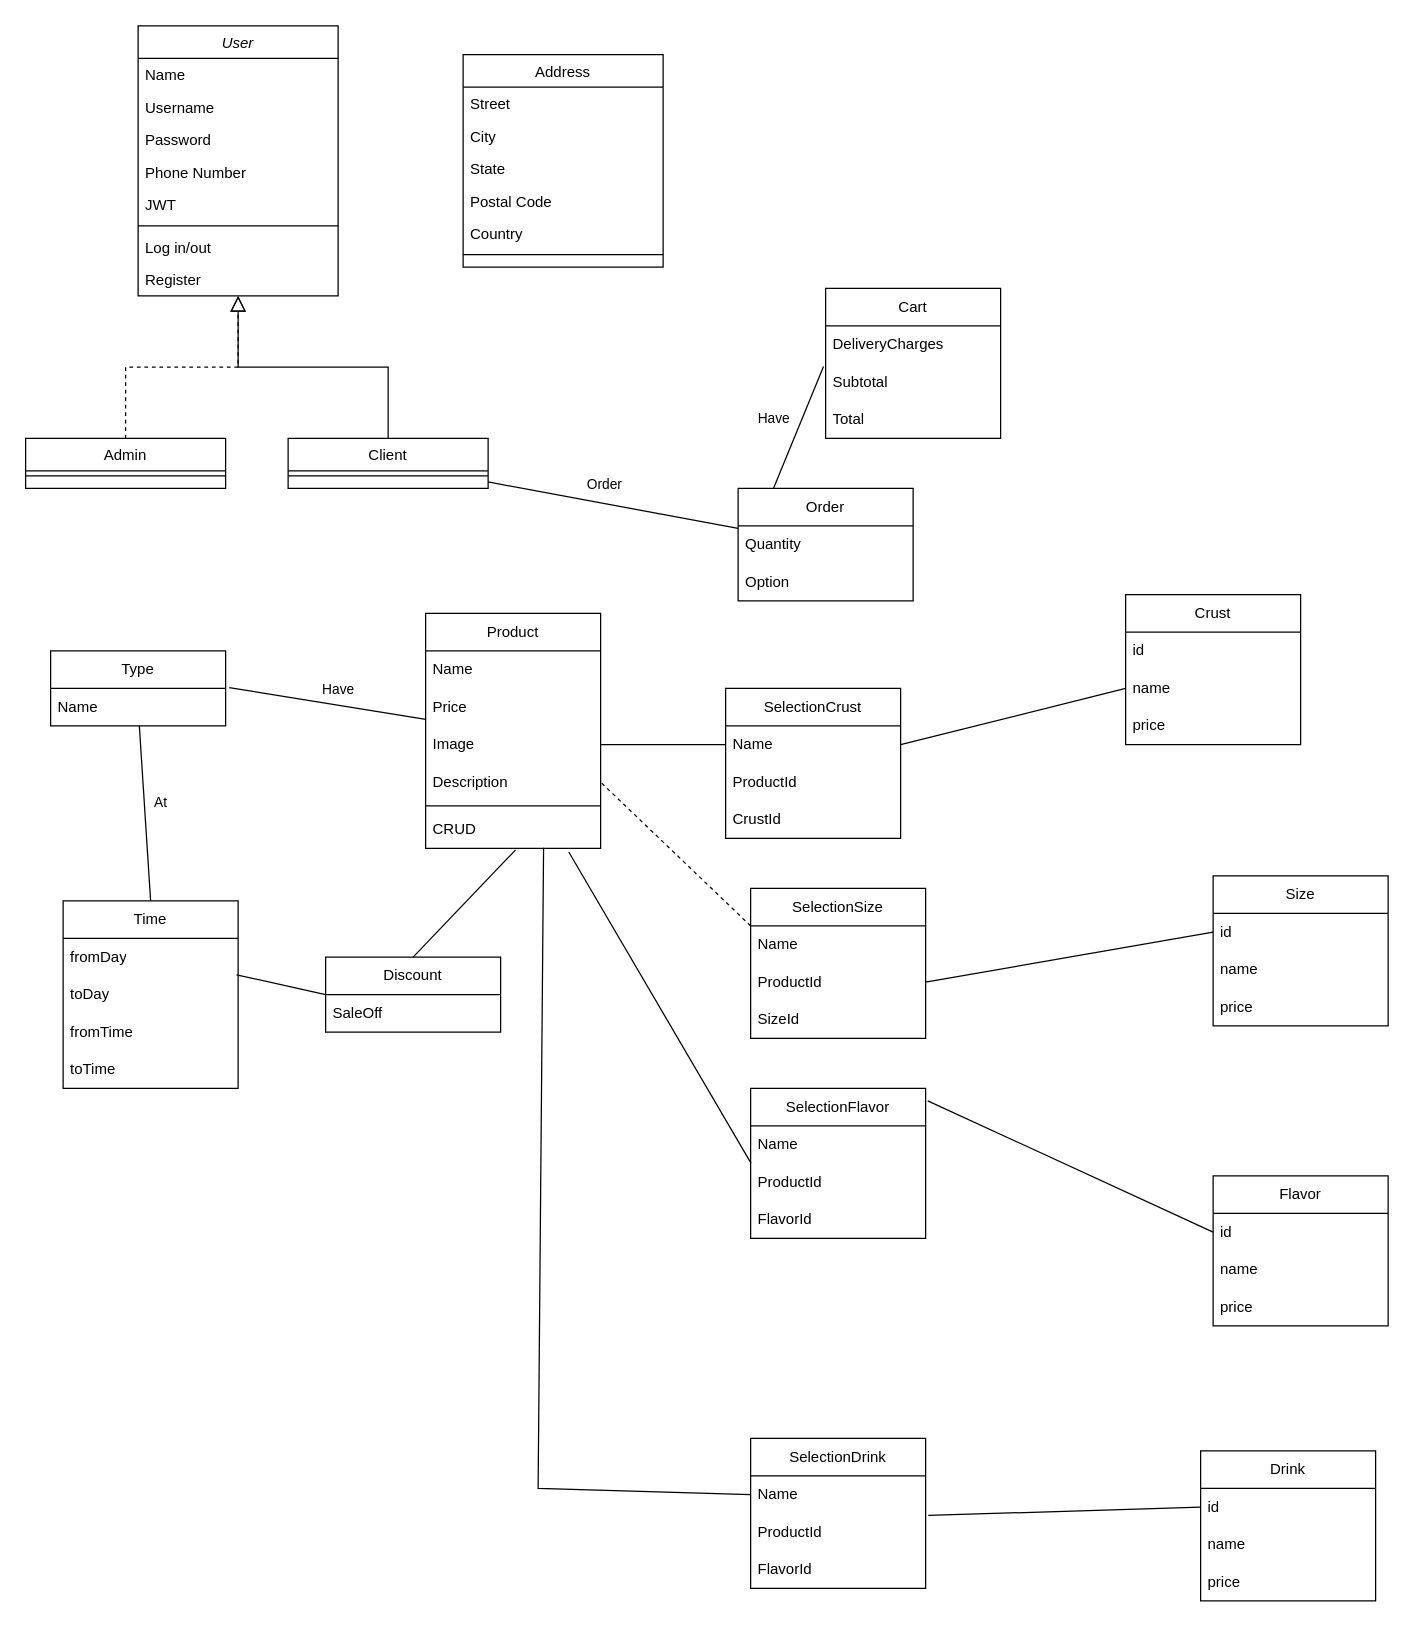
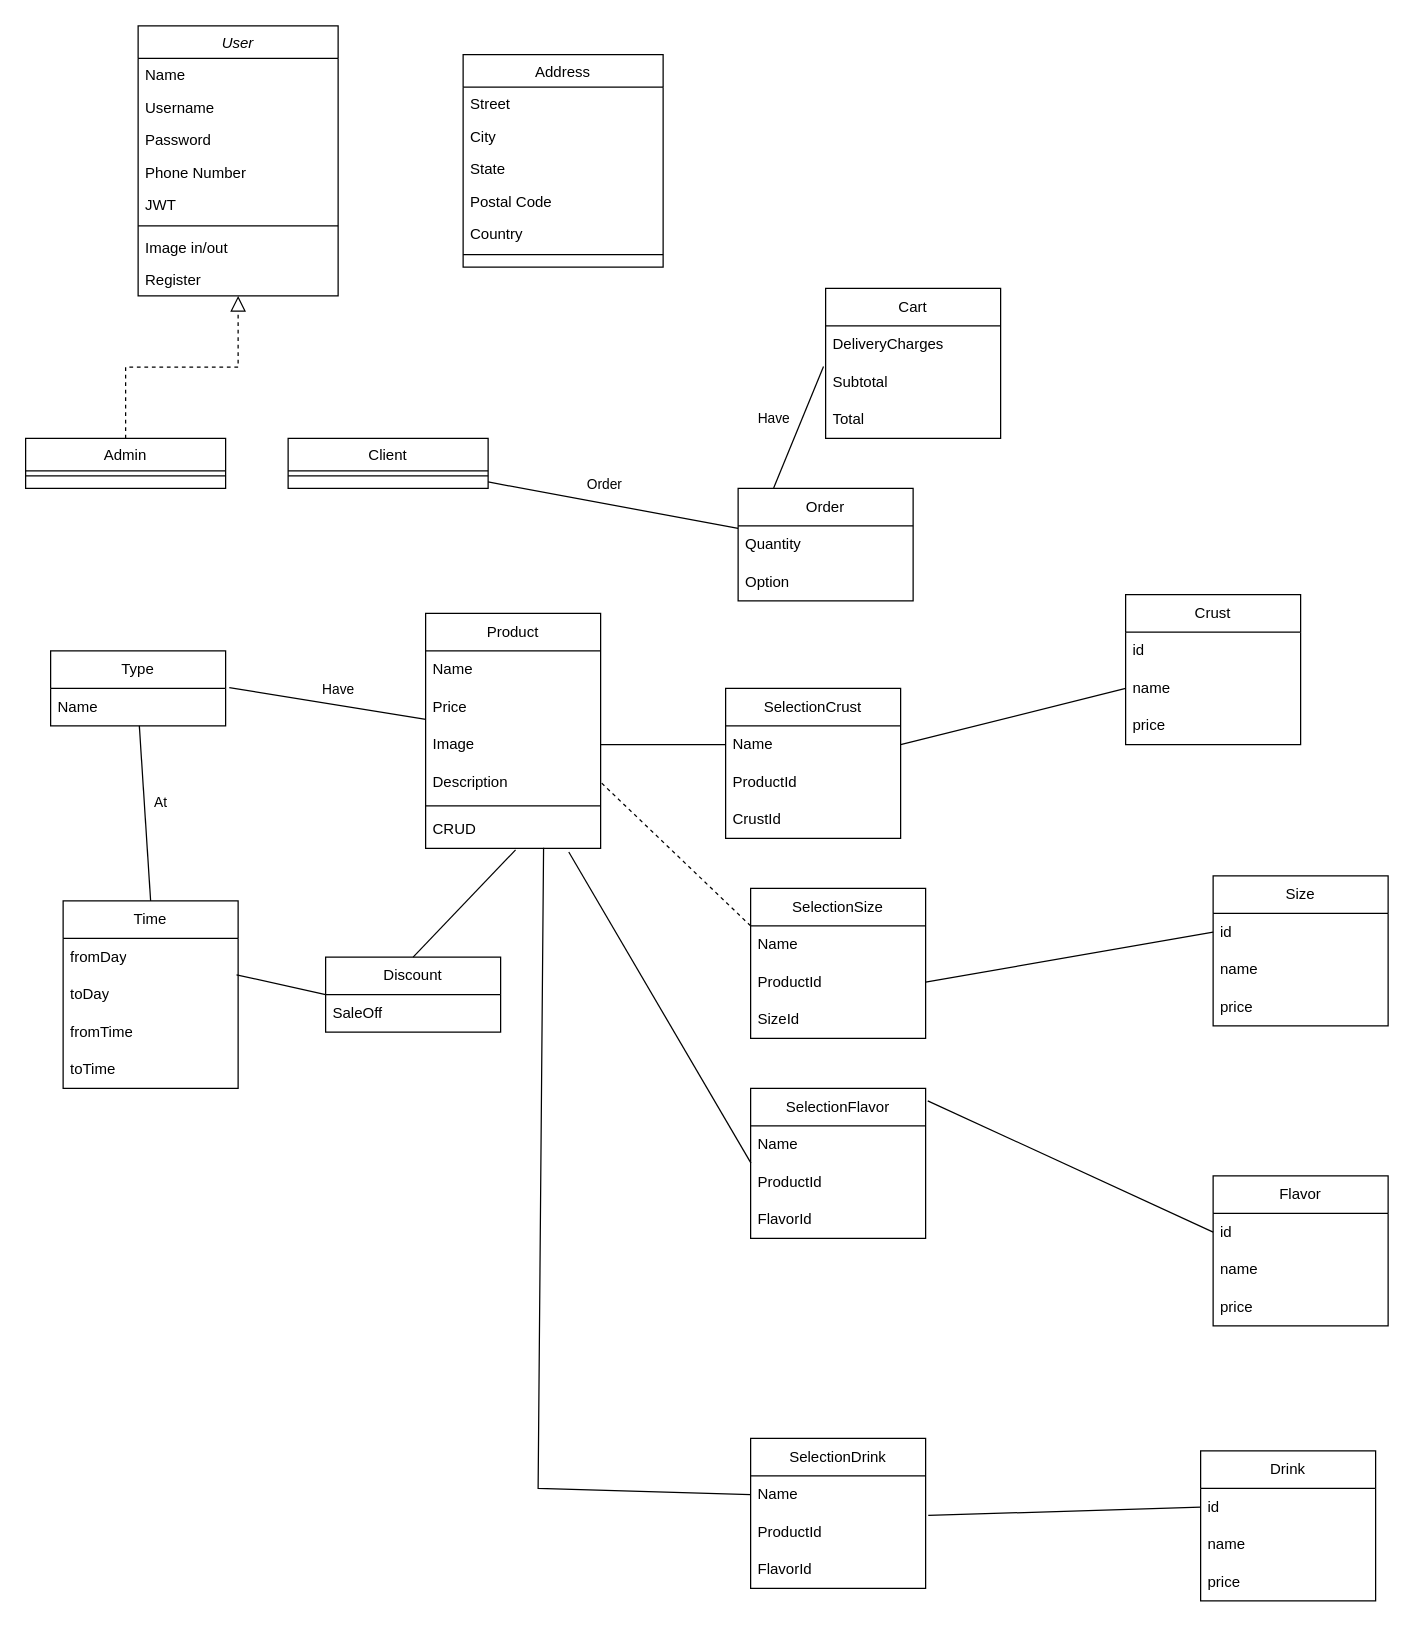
node "Log in/out": label "Log in/out" -> "Image in/out"
edge "Client" -> "User": removed
